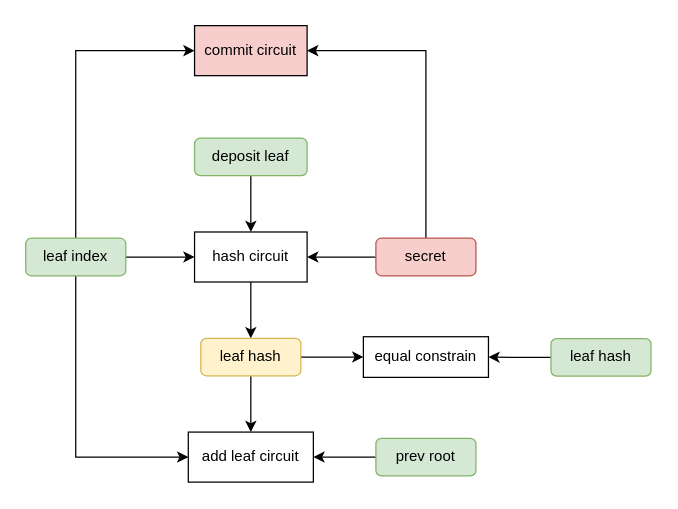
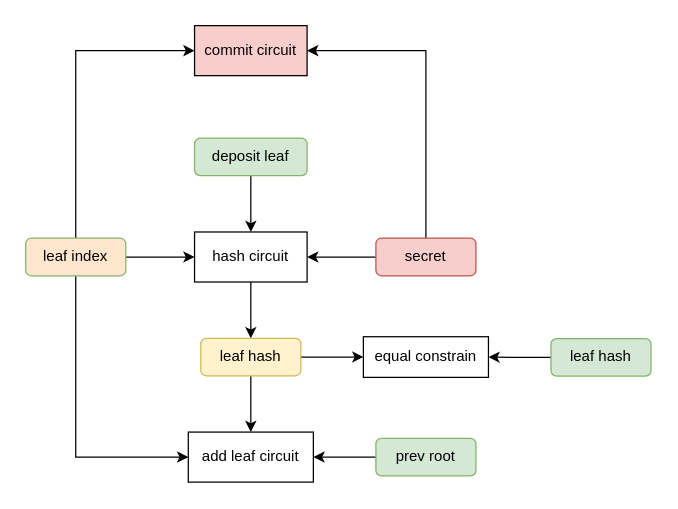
node "leaf index": fillcolor #d5e8d4 -> #ffe6cc
